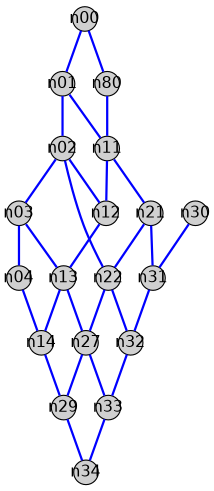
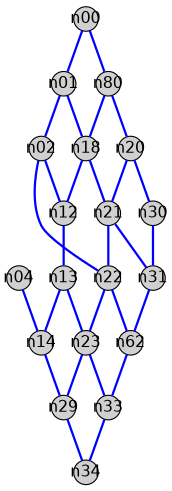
node "n11": label "n11" -> "n18"
node "n20": added
node "n03": removed
node "n27": label "n27" -> "n23"
node "n32": label "n32" -> "n62"
